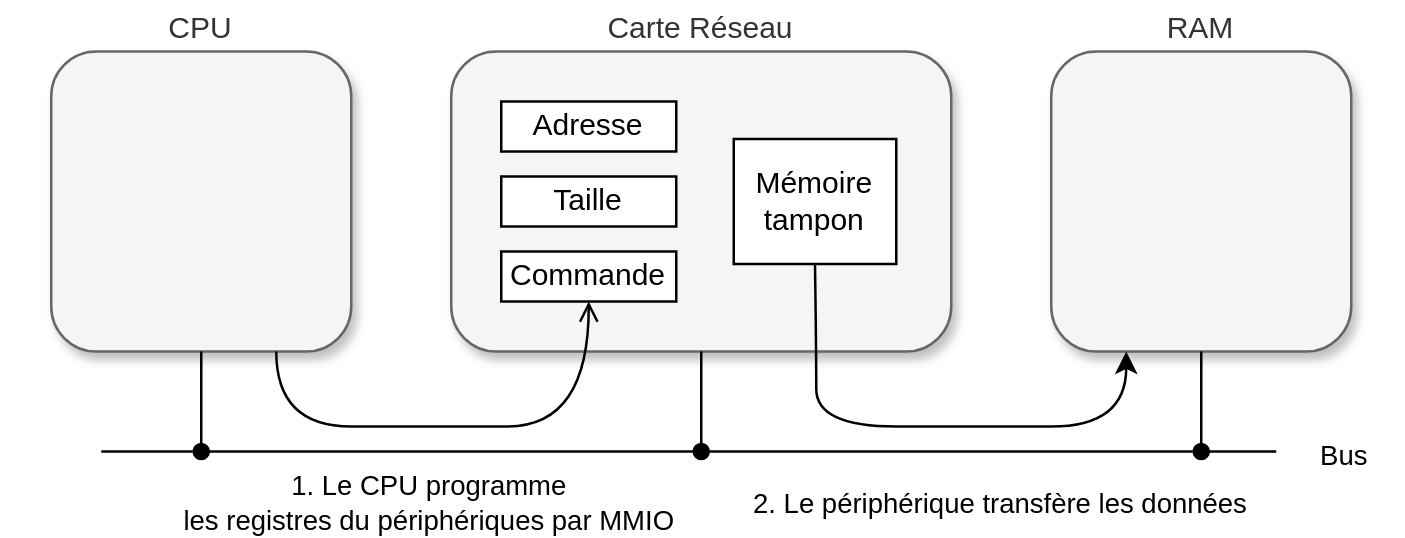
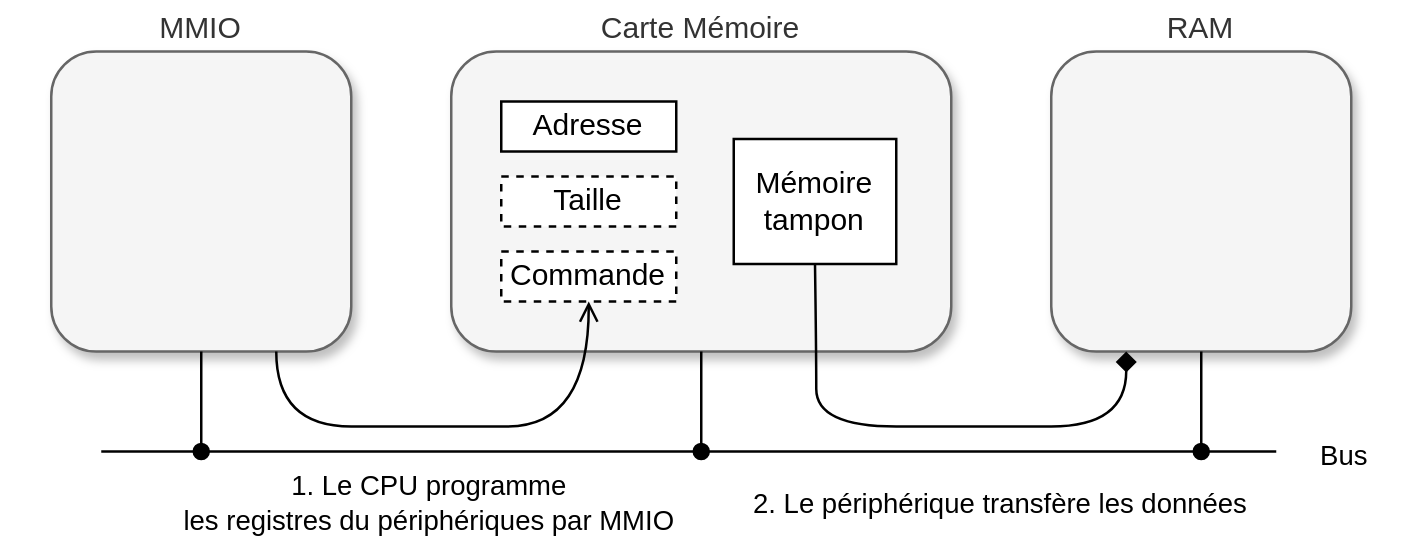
node "CPU": label "CPU" -> "MMIO"
node "Carte Réseau": label "Carte Réseau" -> "Carte Mémoire"
node "Taille": style solid -> dashed
node "Commande": style solid -> dashed
edge "Mémoire tampon" -> "RAM": arrowhead classic -> diamond
